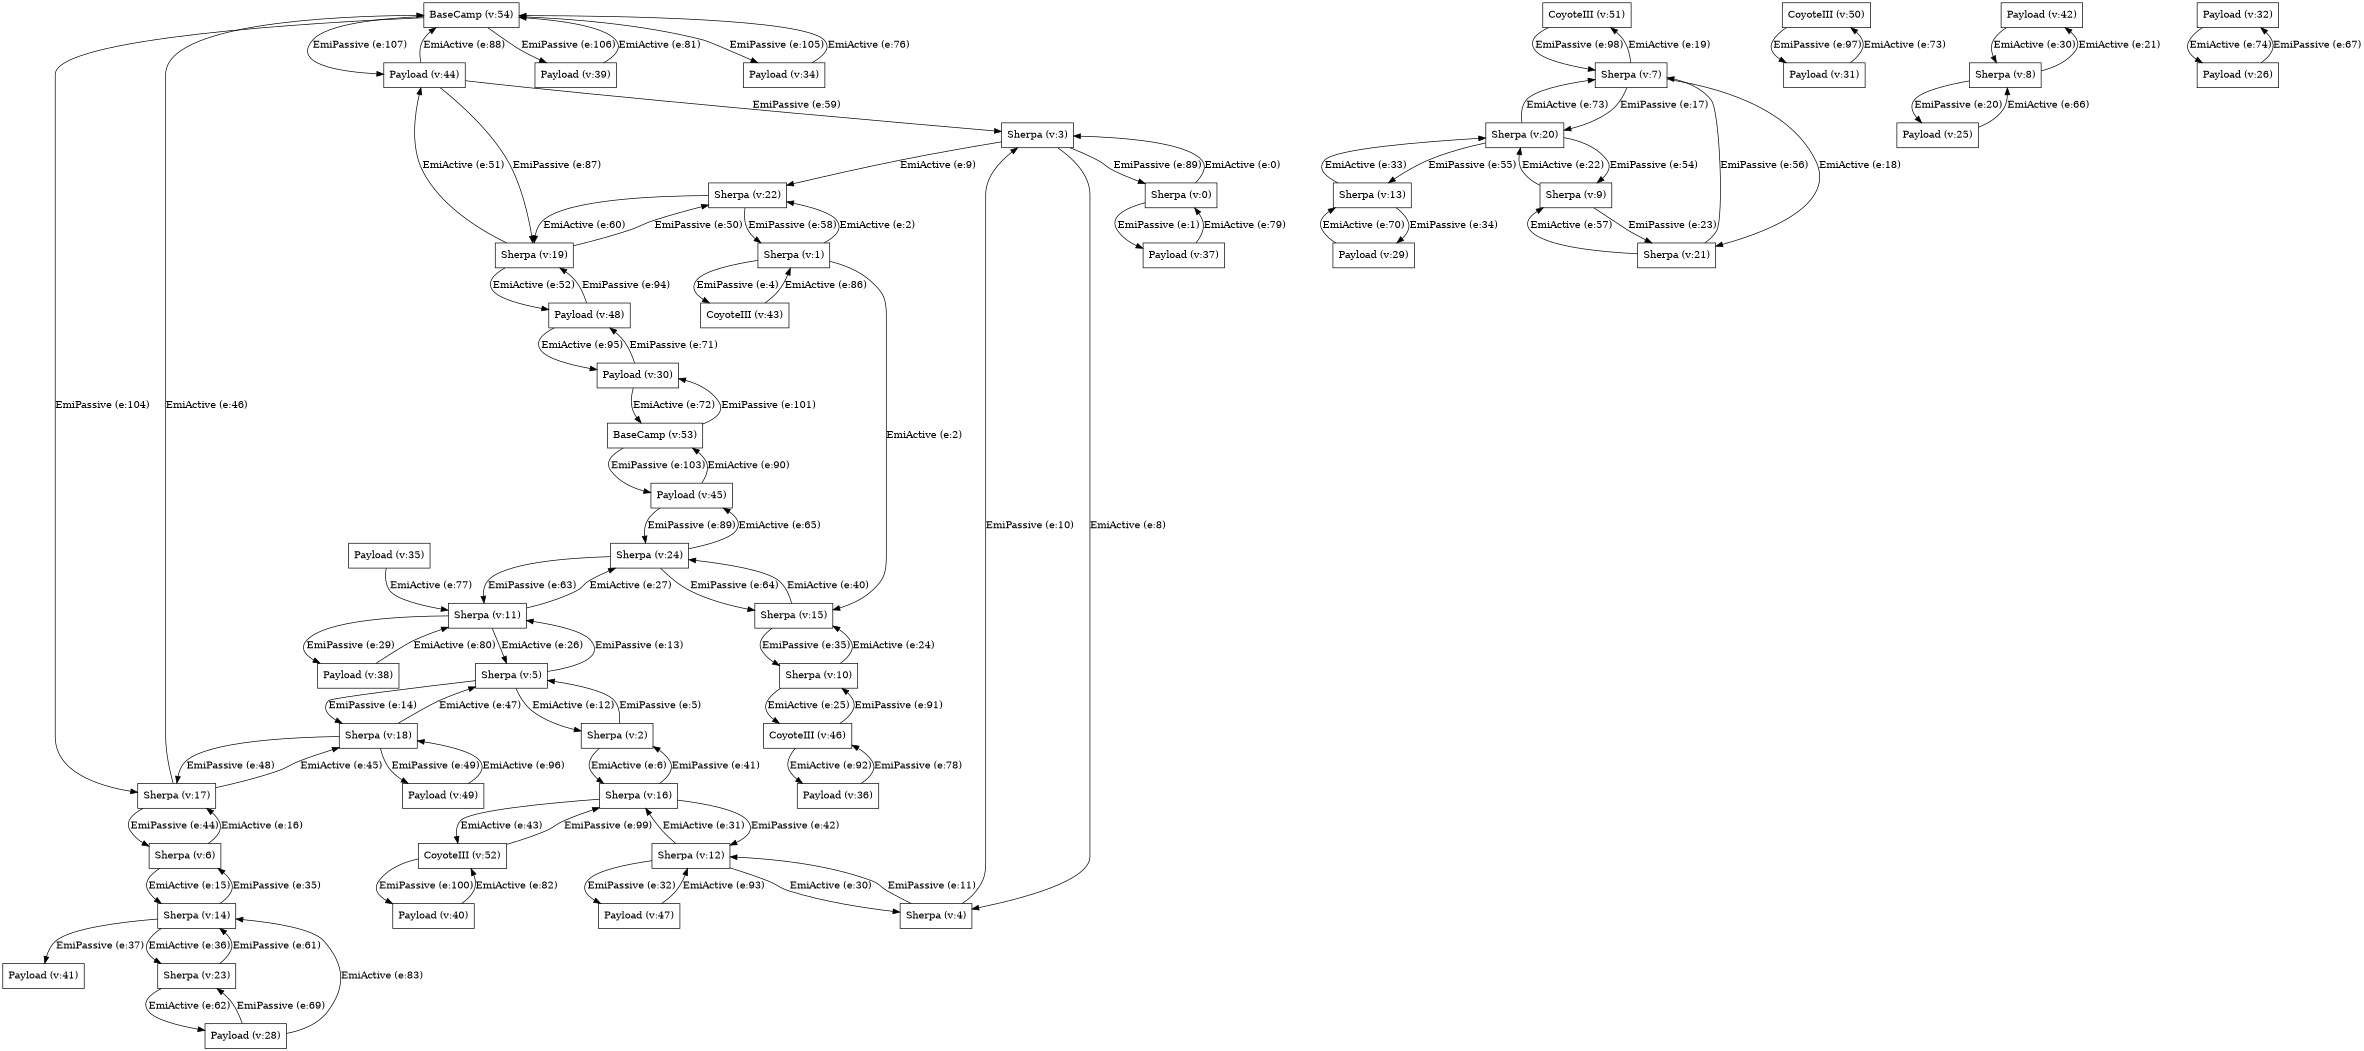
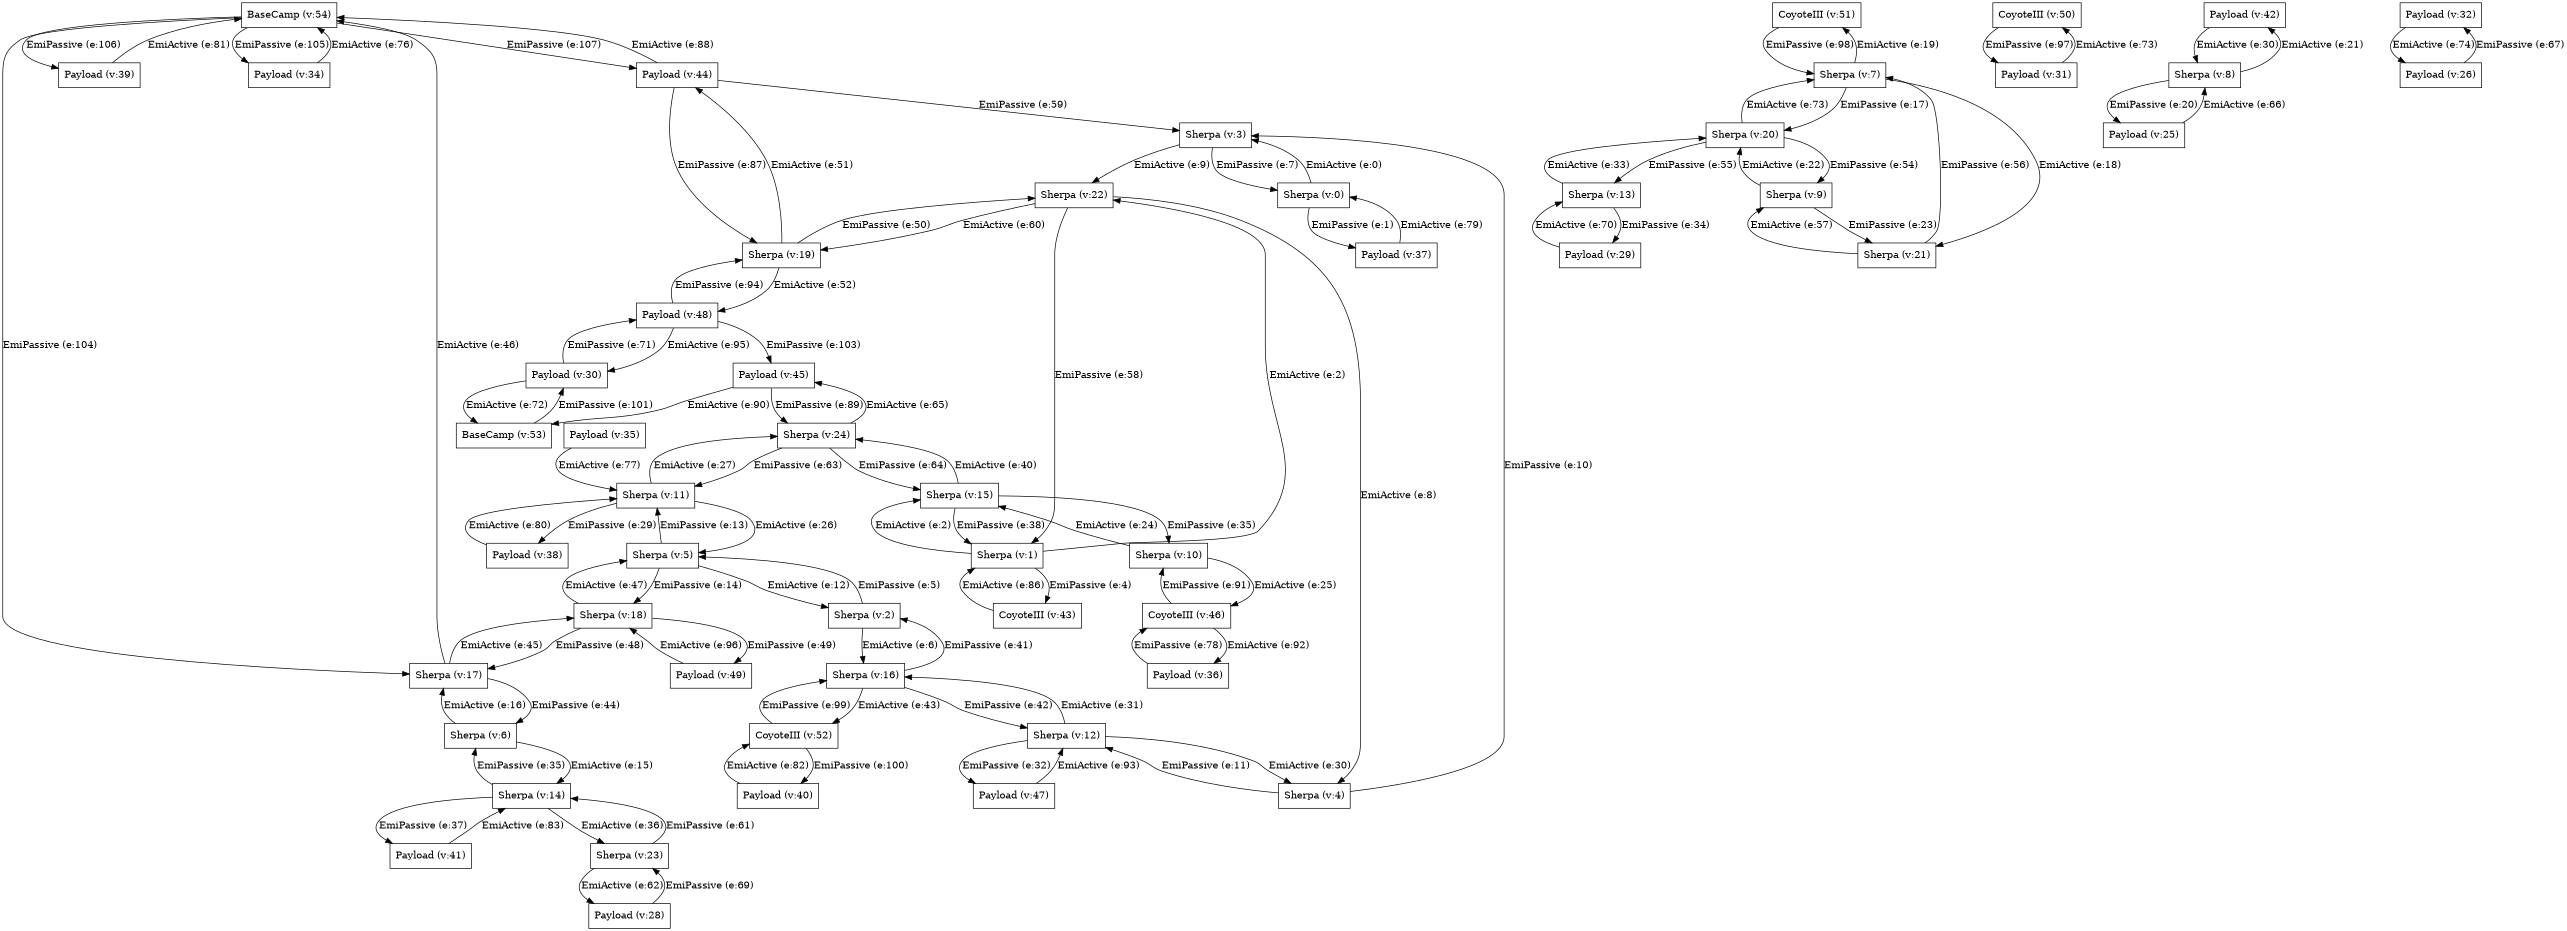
edge "Sherpa (v:3)" -> "Sherpa (v:0)": label "EmiPassive (e:89)" -> "EmiPassive (e:7)"
edge "BaseCamp (v:53)" -> "Payload (v:45)": now "Payload (v:48)" -> "Payload (v:45)"
edge "Sherpa (v:15)" -> "Sherpa (v:1)": added, label "EmiPassive (e:38)"
edge "Sherpa (v:3)" -> "Sherpa (v:4)": now "Sherpa (v:22)" -> "Sherpa (v:4)"
edge "Payload (v:28)" -> "Sherpa (v:14)": now "Payload (v:41)" -> "Sherpa (v:14)"
